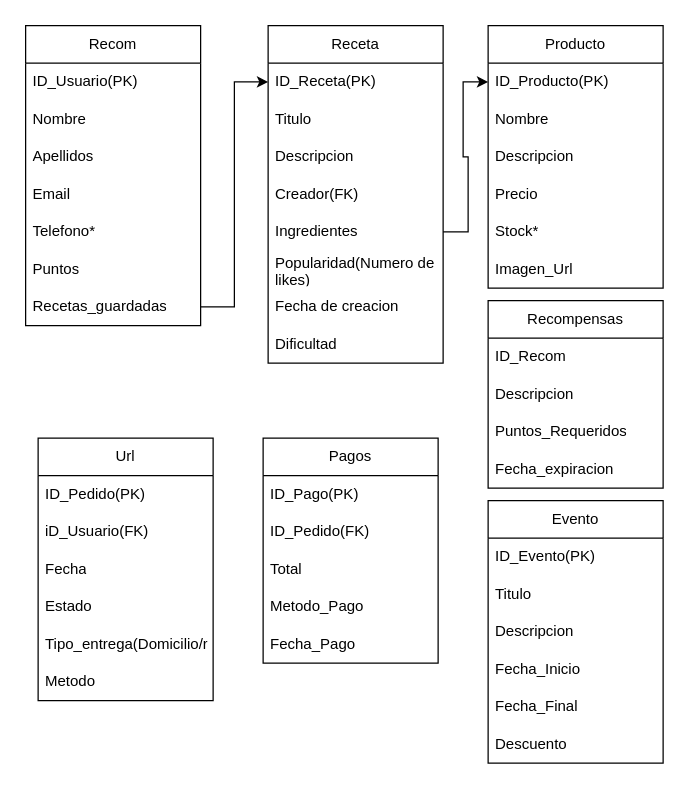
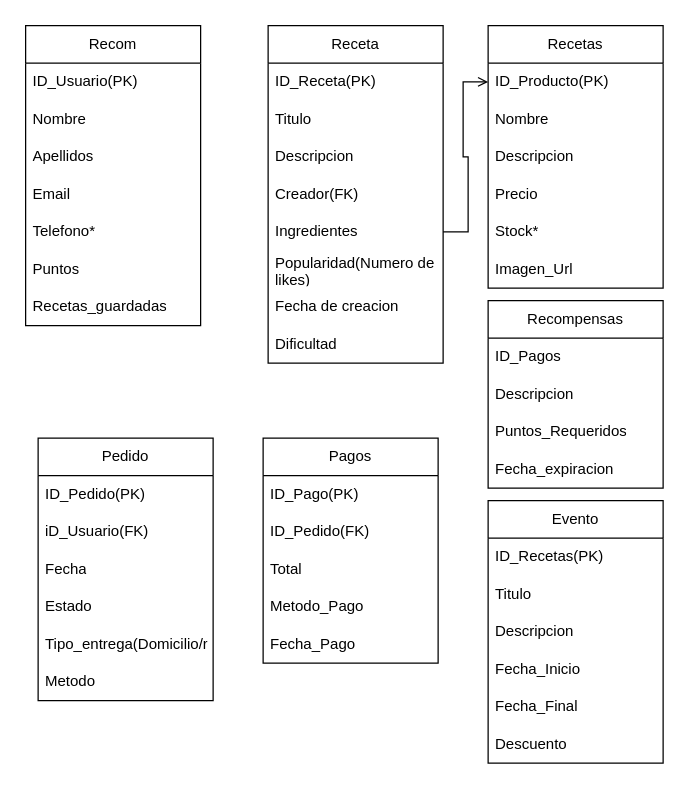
node "Producto": label "Producto" -> "Recetas"
edge "Ingredientes" -> "ID_Producto(PK)": arrowhead classic -> open
edge "Recetas_guardadas" -> "ID_Receta(PK)": removed
node "ID_Recom": label "ID_Recom" -> "ID_Pagos"
node "Url": label "Url" -> "Pedido"
node "ID_Evento(PK)": label "ID_Evento(PK)" -> "ID_Recetas(PK)"
